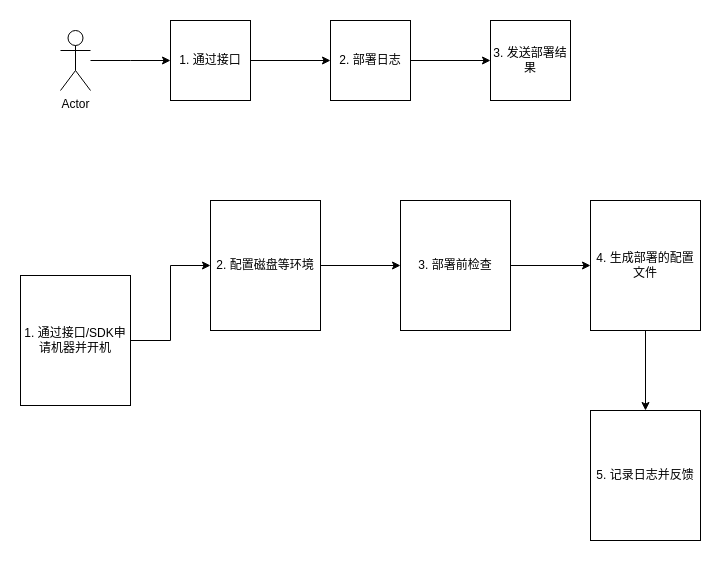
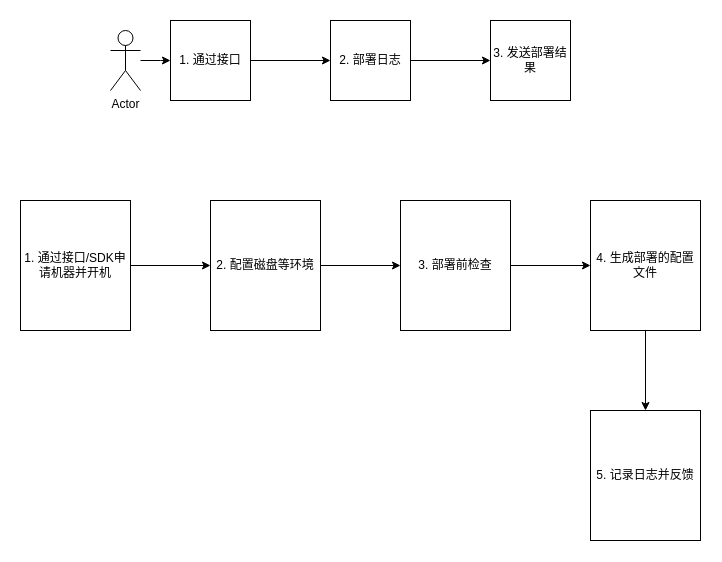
node "Actor": moved (76, 61) -> (126, 61)
node "1. 通过接口/SDK申请机器并开机": moved (76, 341) -> (76, 266)
